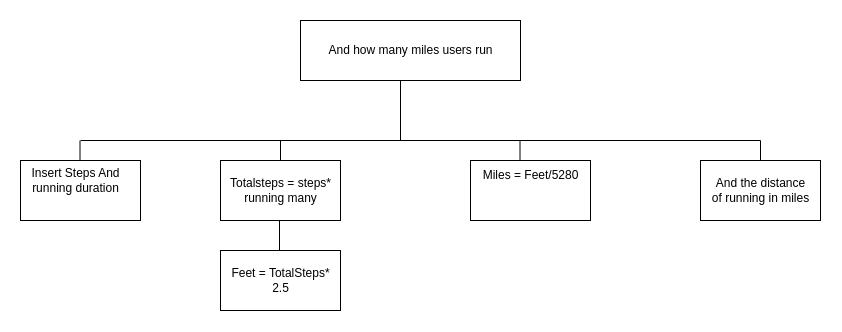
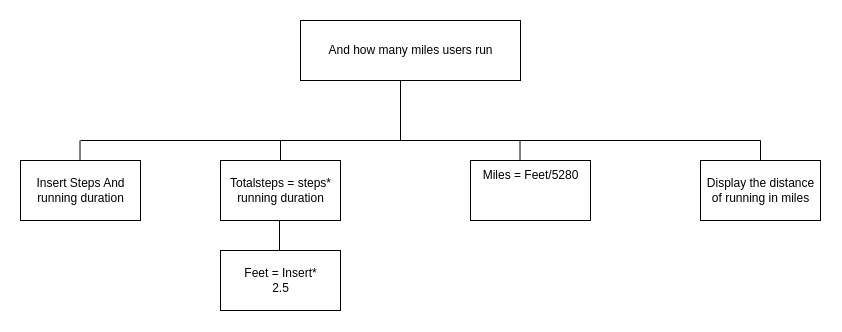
node "Insert Steps And running duration": moved (76, 181) -> (81, 191)
node "Totalsteps = steps* running many": label "Totalsteps = steps* running many" -> "Totalsteps = steps* running duration"
node "And the distance of running in miles": label "And the distance of running in miles" -> "Display the distance of running in miles"
node "Feet = TotalSteps* 2.5": label "Feet = TotalSteps* 2.5" -> "Feet = Insert* 2.5"
